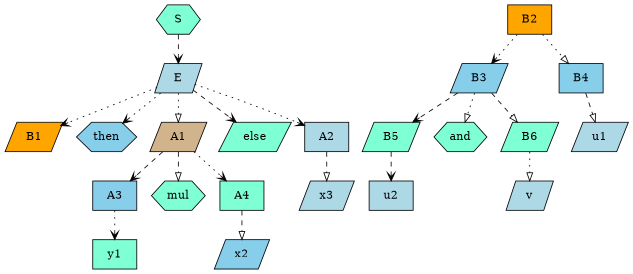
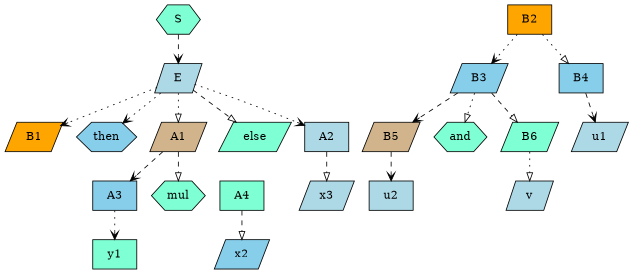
edge "E" -> "else": arrowhead vee -> onormal
edge "B4" -> "u1": arrowhead onormal -> vee
node "B5": fillcolor aquamarine -> tan
edge "A1" -> "A4": removed
